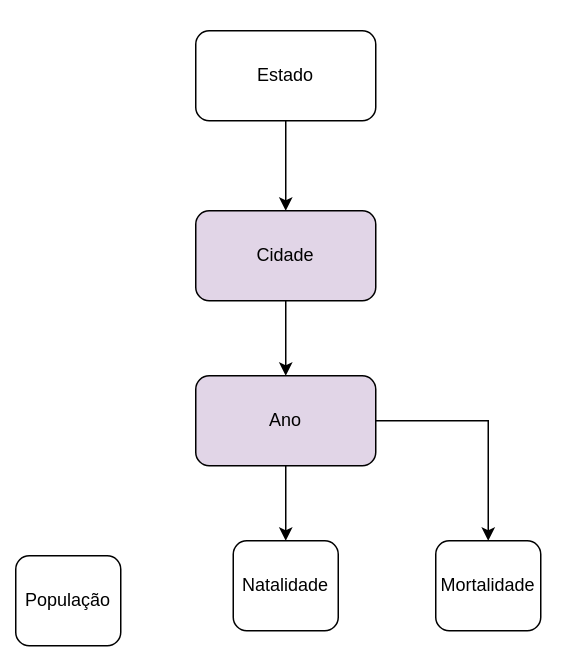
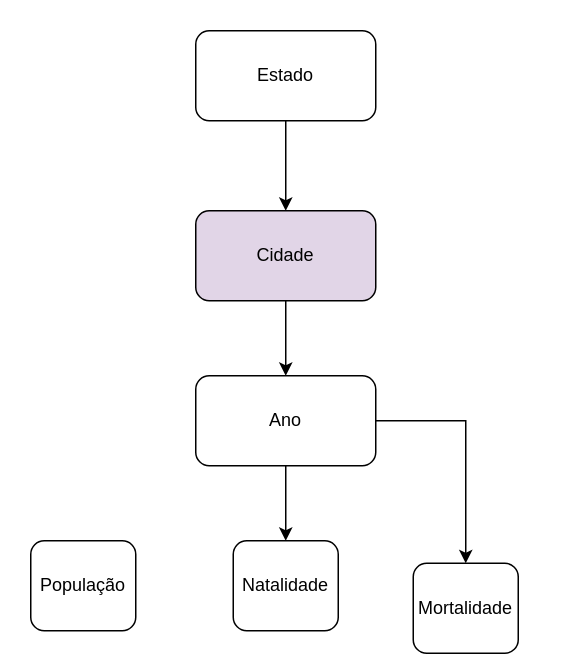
node "Ano": fillcolor #e1d5e7 -> #ffffff
node "Mortalidade": moved (488, 586) -> (466, 608)
node "População": moved (68, 601) -> (83, 586)
